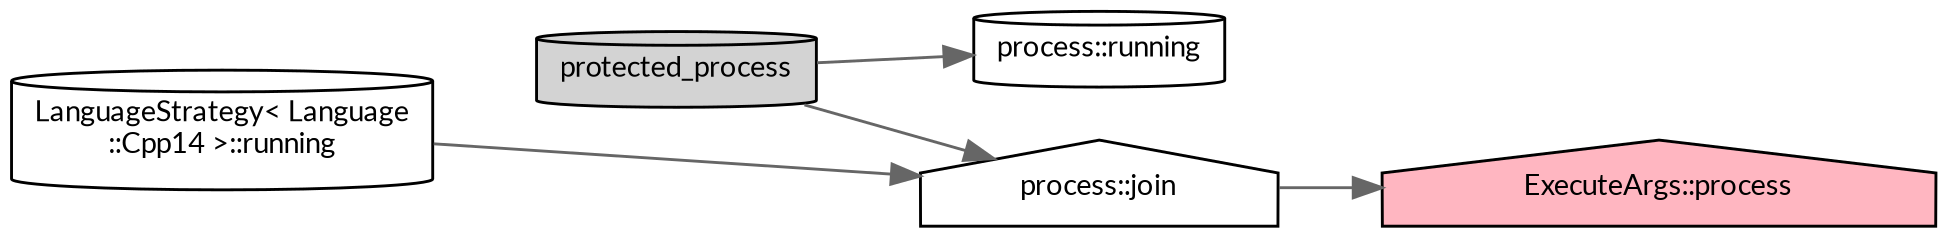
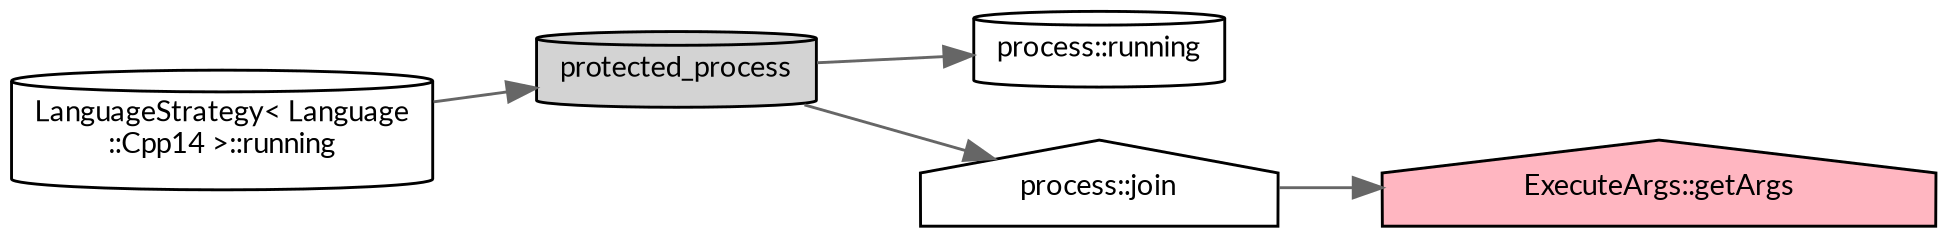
edge "LanguageStrategy< Language ::Cpp14 >::running" -> "process::join": now "LanguageStrategy< Language ::Cpp14 >::running" -> "protected_process"
node "ExecuteArgs::process": label "ExecuteArgs::process" -> "ExecuteArgs::getArgs"
